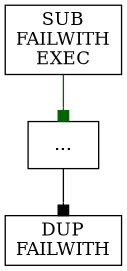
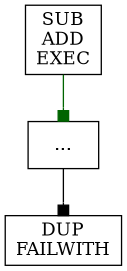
node "SUB FAILWITH EXEC": label "SUB FAILWITH EXEC" -> "SUB ADD EXEC"
